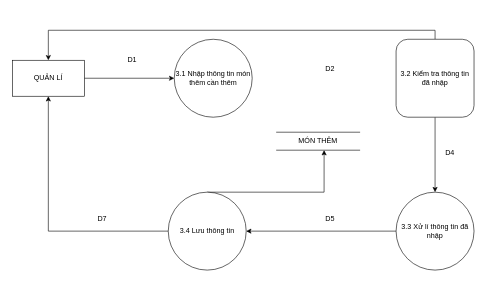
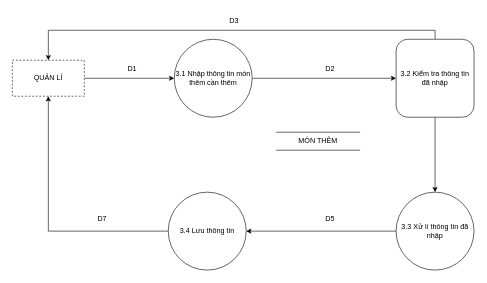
node "D3": added
node "D1": moved (132, 60) -> (132, 69)
node "QUẢN LÍ": style solid -> dashed
edge "3.1 Nhập thông tin món thêm cần thêm" -> "3.2 Kiểm tra thông tin đã nhập": added
node "D4": removed
edge "3.4 Lưu thông tin" -> "MÓN THÊM": removed
